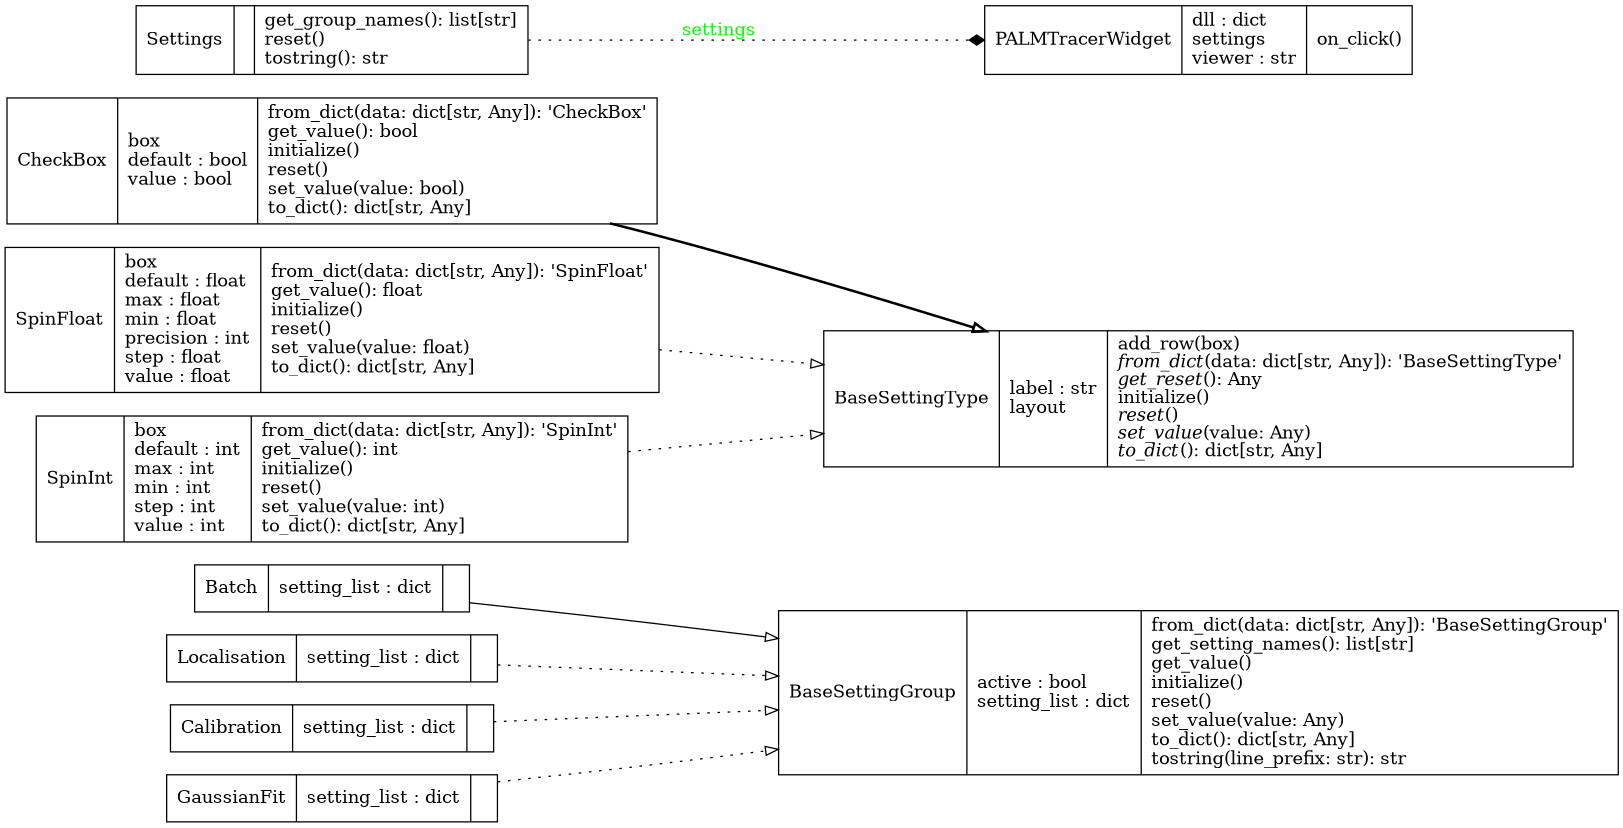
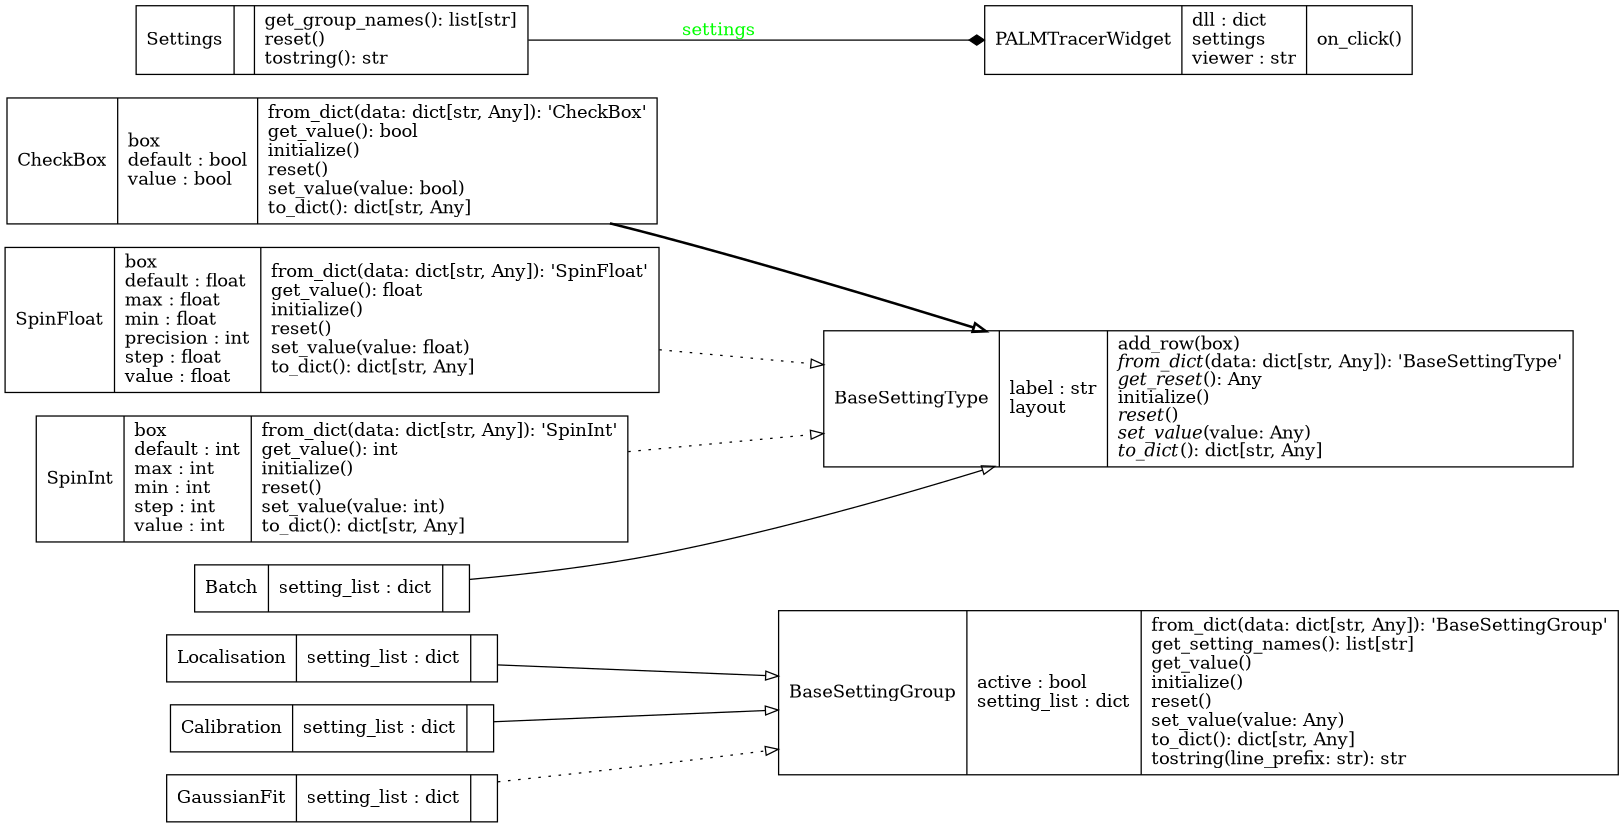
edge "Settings" -> "PALMTracerWidget": style dotted -> solid
edge "Batch" -> "BaseSettingGroup": now "Batch" -> "BaseSettingType"
edge "Localisation" -> "BaseSettingGroup": style dotted -> solid
edge "Calibration" -> "BaseSettingGroup": style dotted -> solid
